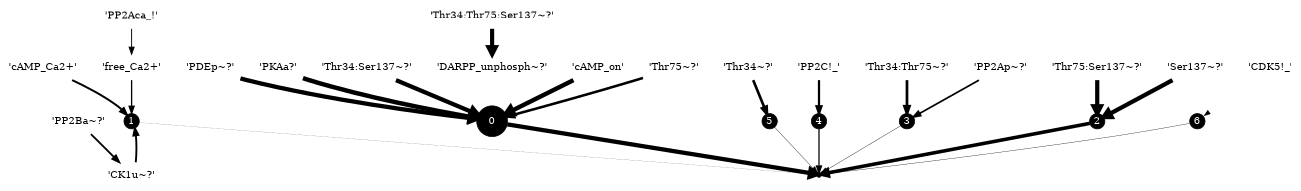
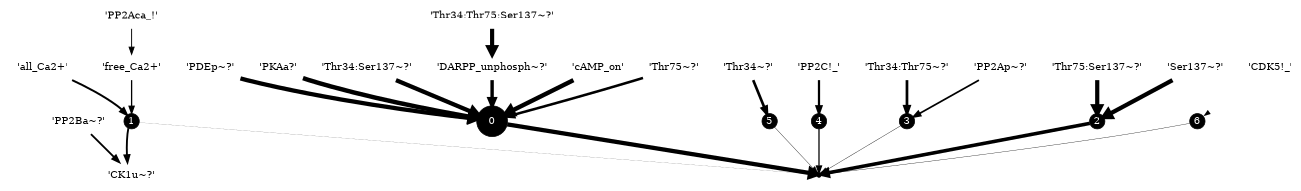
node "'cAMP_Ca2+'": label "'cAMP_Ca2+'" -> "'all_Ca2+'"
edge "'DARPP_unphosph~?'" -> "0": added
edge "'CK1u~?'" -> "1": reversed
